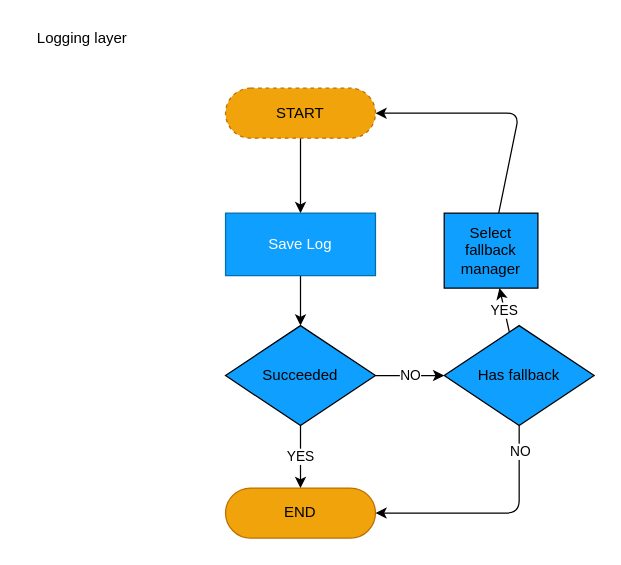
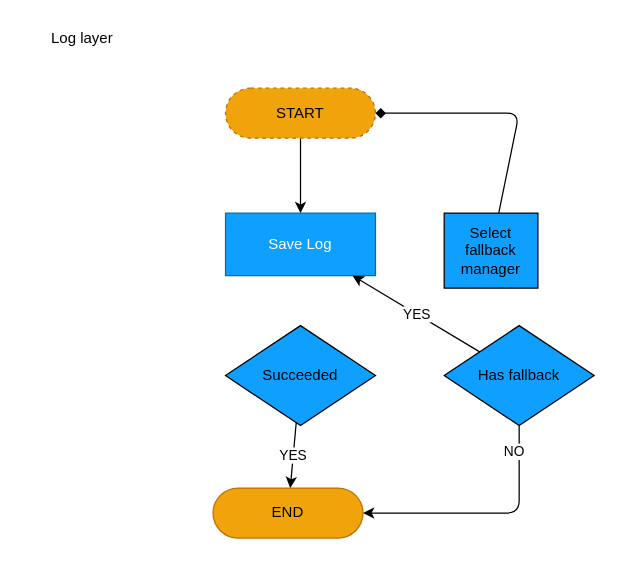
node "Logging layer": label "Logging layer" -> "Log layer"
edge "Select fallback manager" -> "START": arrowhead classic -> diamond
edge "Save Log" -> "Succeeded": removed
edge "Has fallback" -> "Select fallback manager": now "Has fallback" -> "Save Log"
edge "Succeeded" -> "Has fallback": removed, label "NO"
node "END": moved (301, 513) -> (288, 513)
